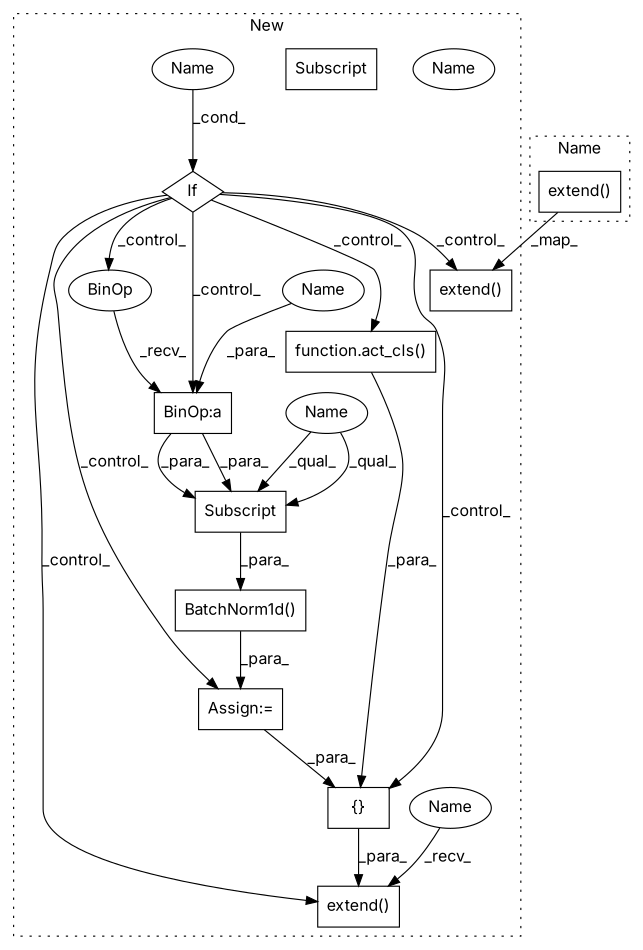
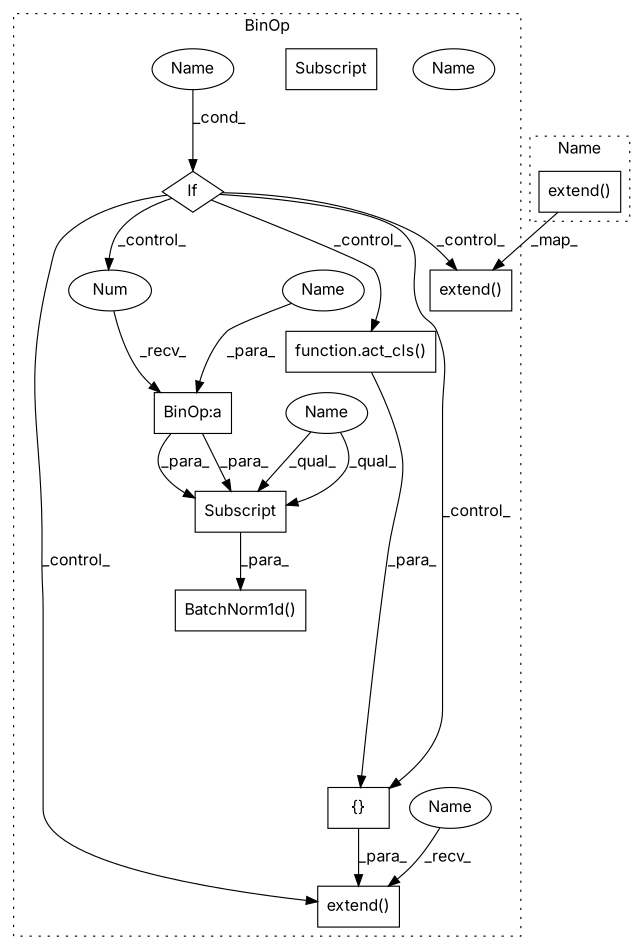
cluster "New": label "New" -> "BinOp"
node "BinOp": label "BinOp" -> "Num"
edge "If" -> "BinOp:a": removed, label "_control_"
node "Assign:=": removed
